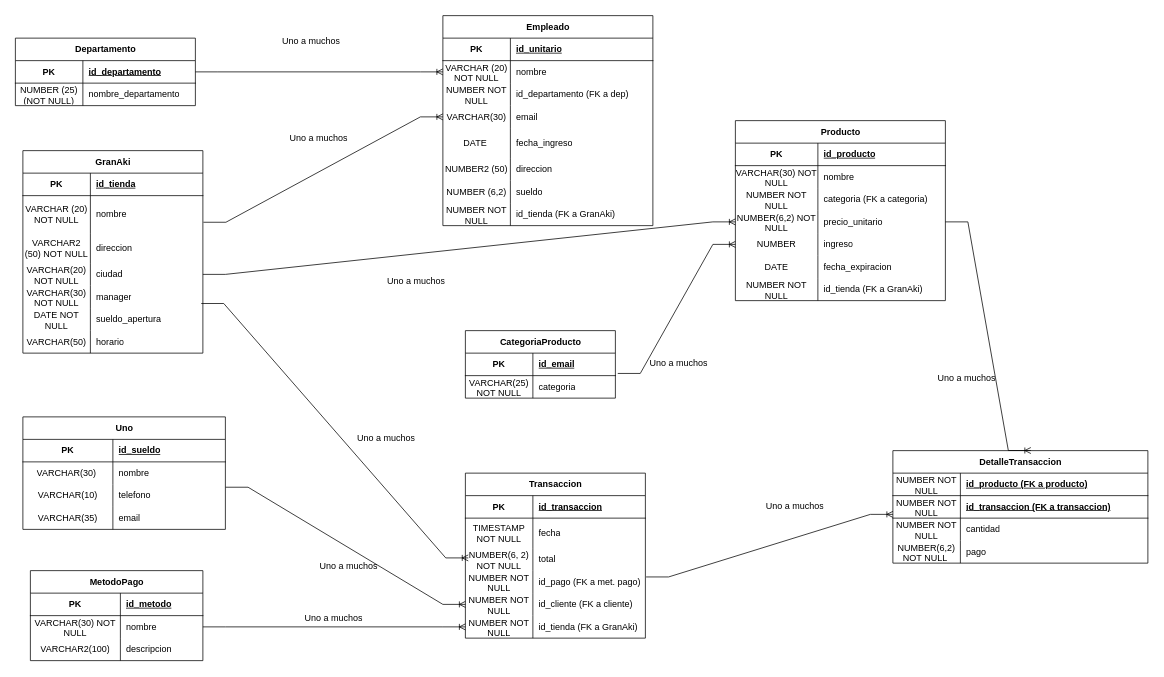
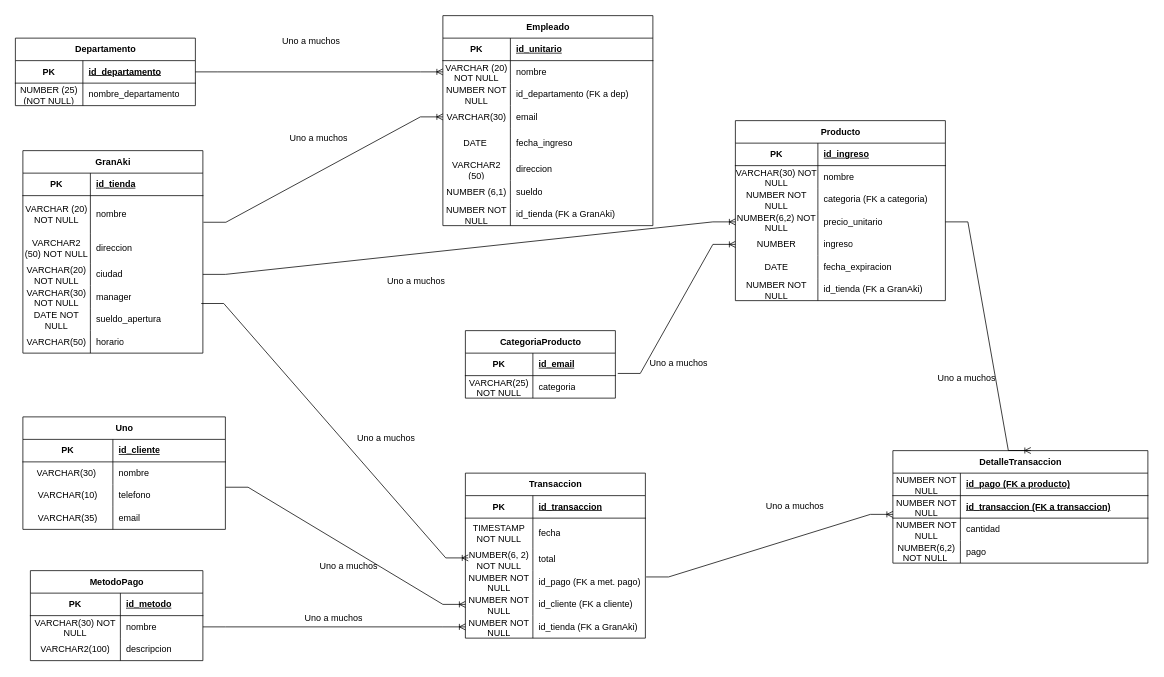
node "id_producto": label "id_producto" -> "id_ingreso"
node "NUMBER2 (50)": label "NUMBER2 (50)" -> "VARCHAR2 (50)"
node "NUMBER (6,2)": label "NUMBER (6,2)" -> "NUMBER (6,1)"
node "id_sueldo": label "id_sueldo" -> "id_cliente"
node "id_producto (FK a producto)": label "id_producto (FK a producto)" -> "id_pago (FK a producto)"
